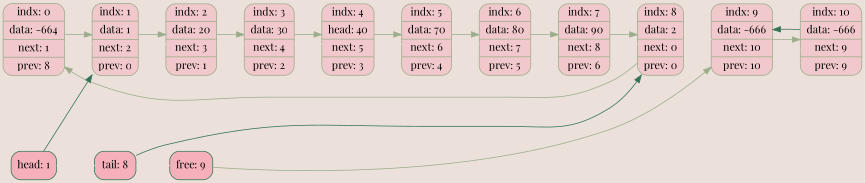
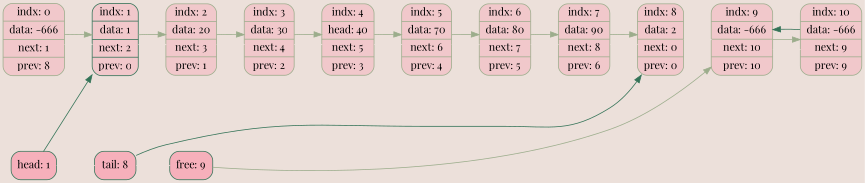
node "indx: 0": text "data: -664" -> "data: -666"
node "indx: 1": color #9cad8c -> #337357
edge "indx: 8" -> "indx: 0": removed
